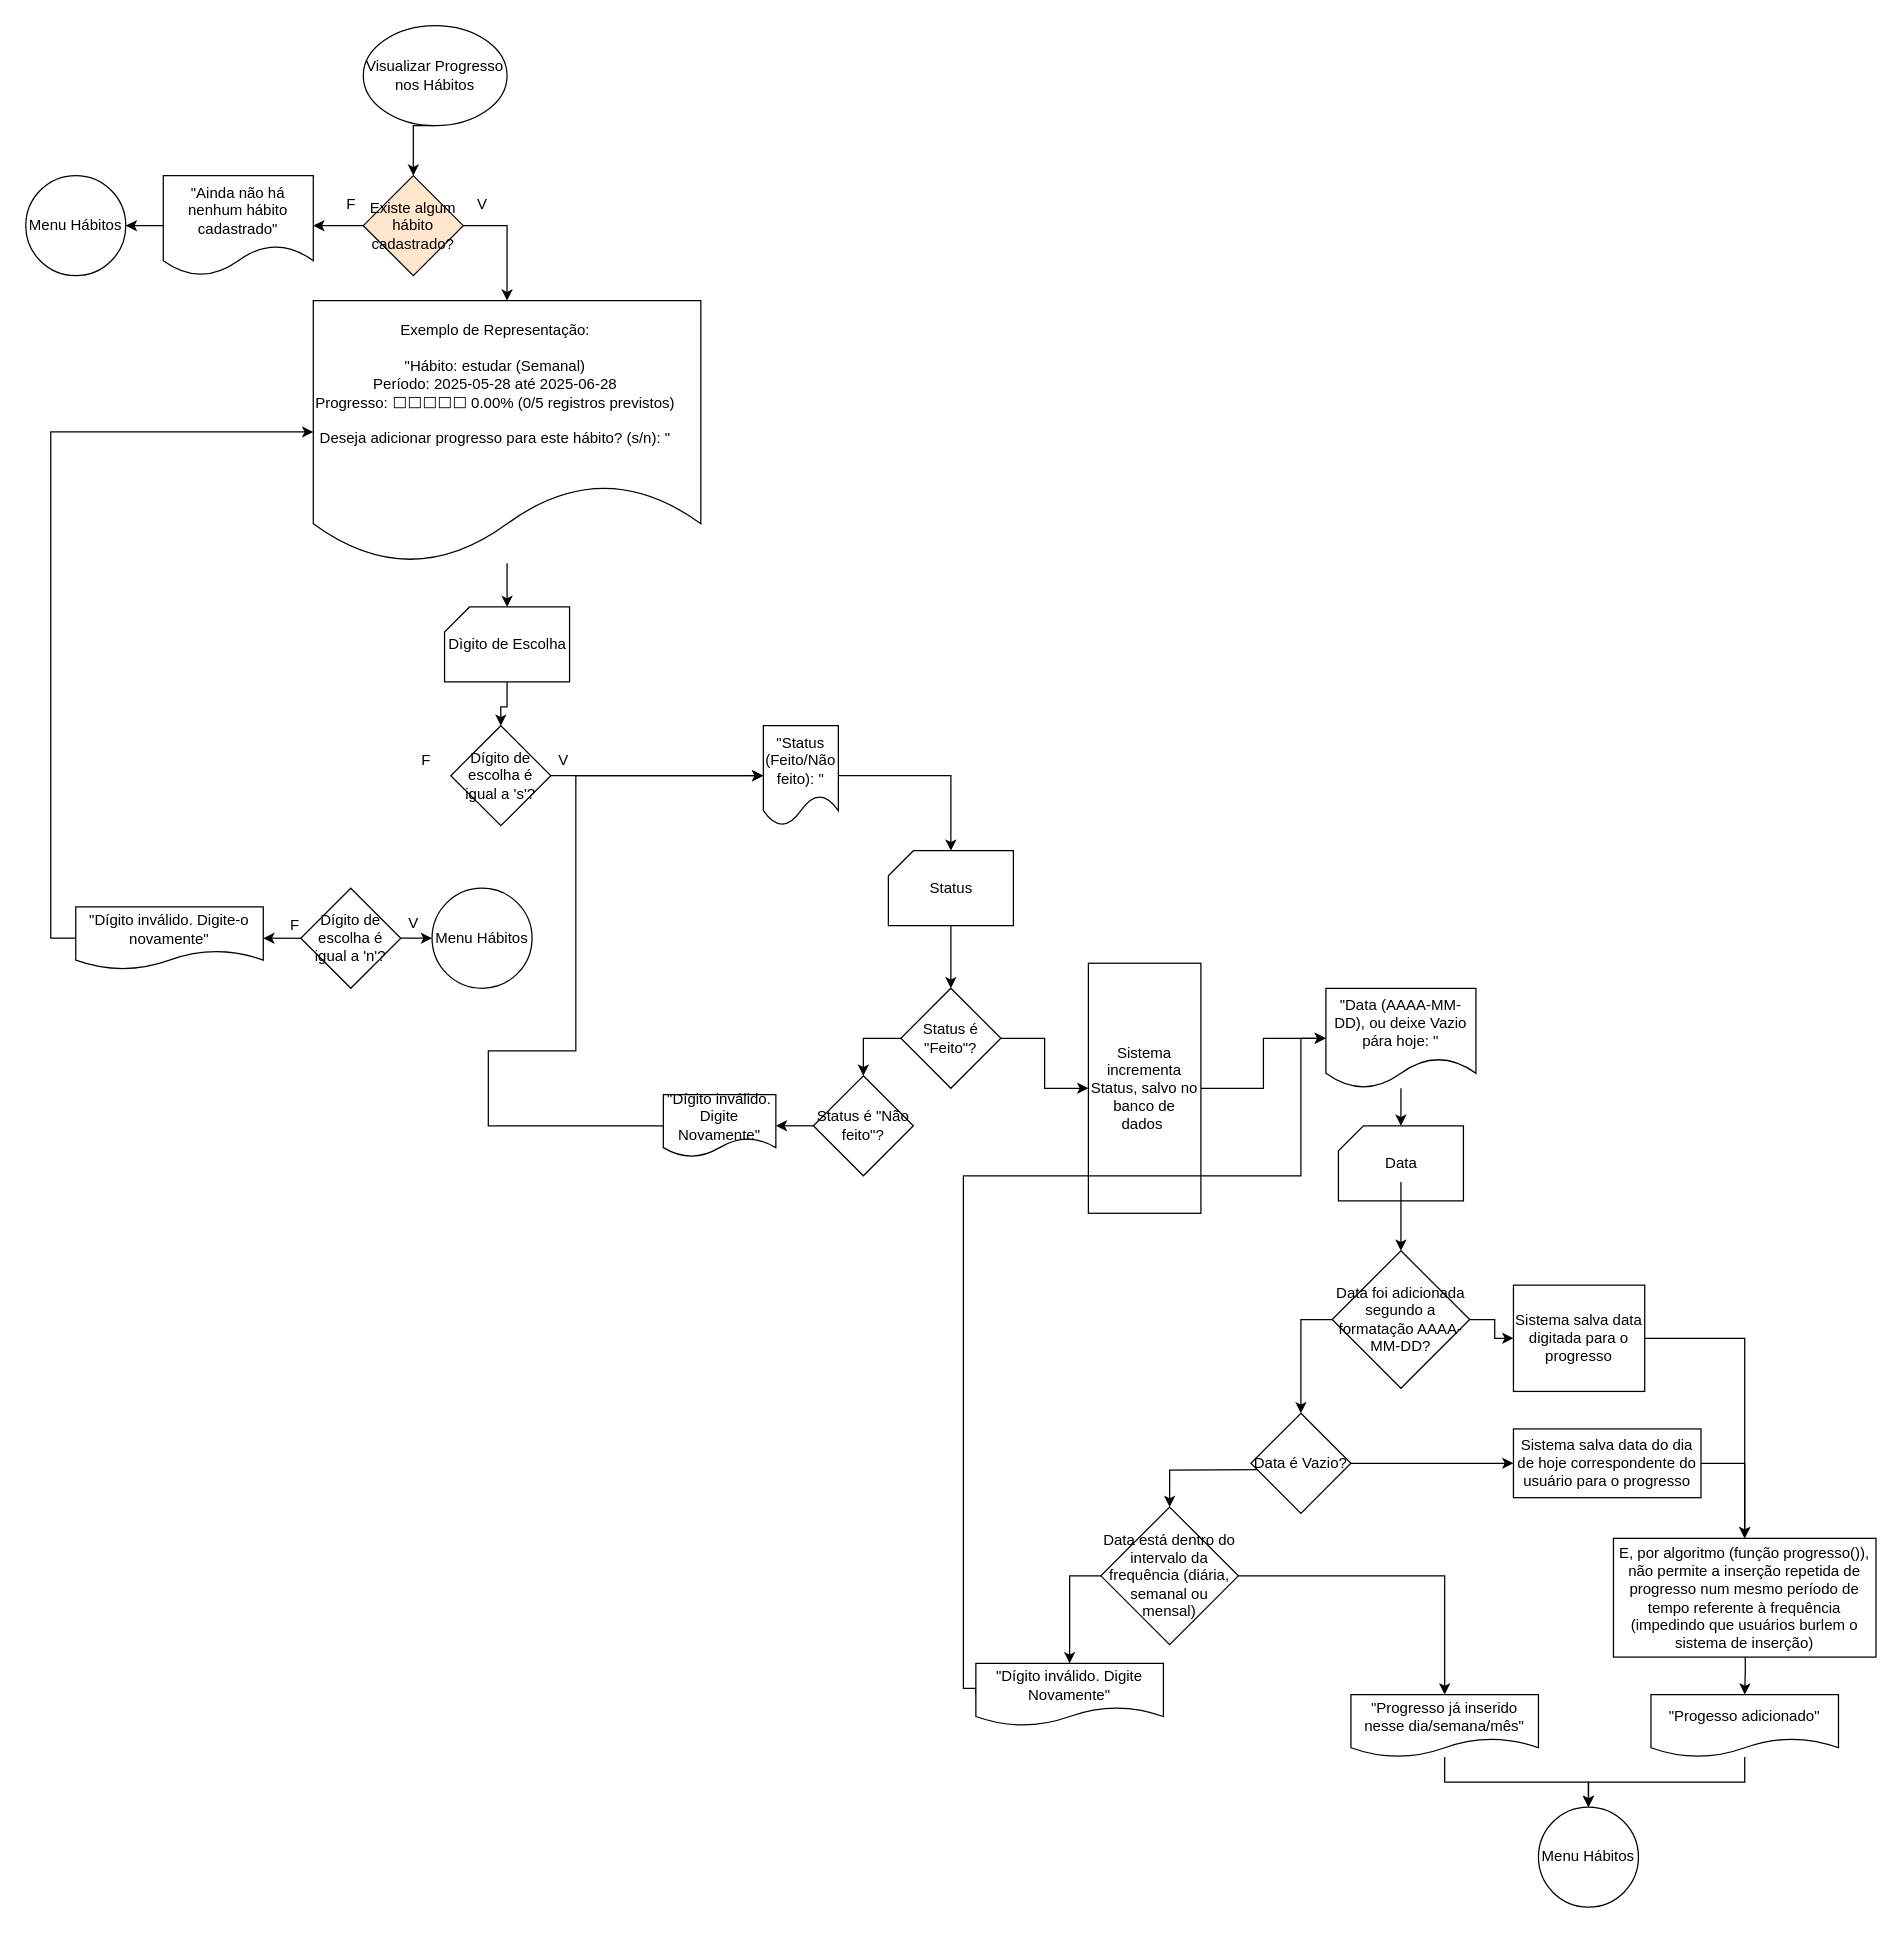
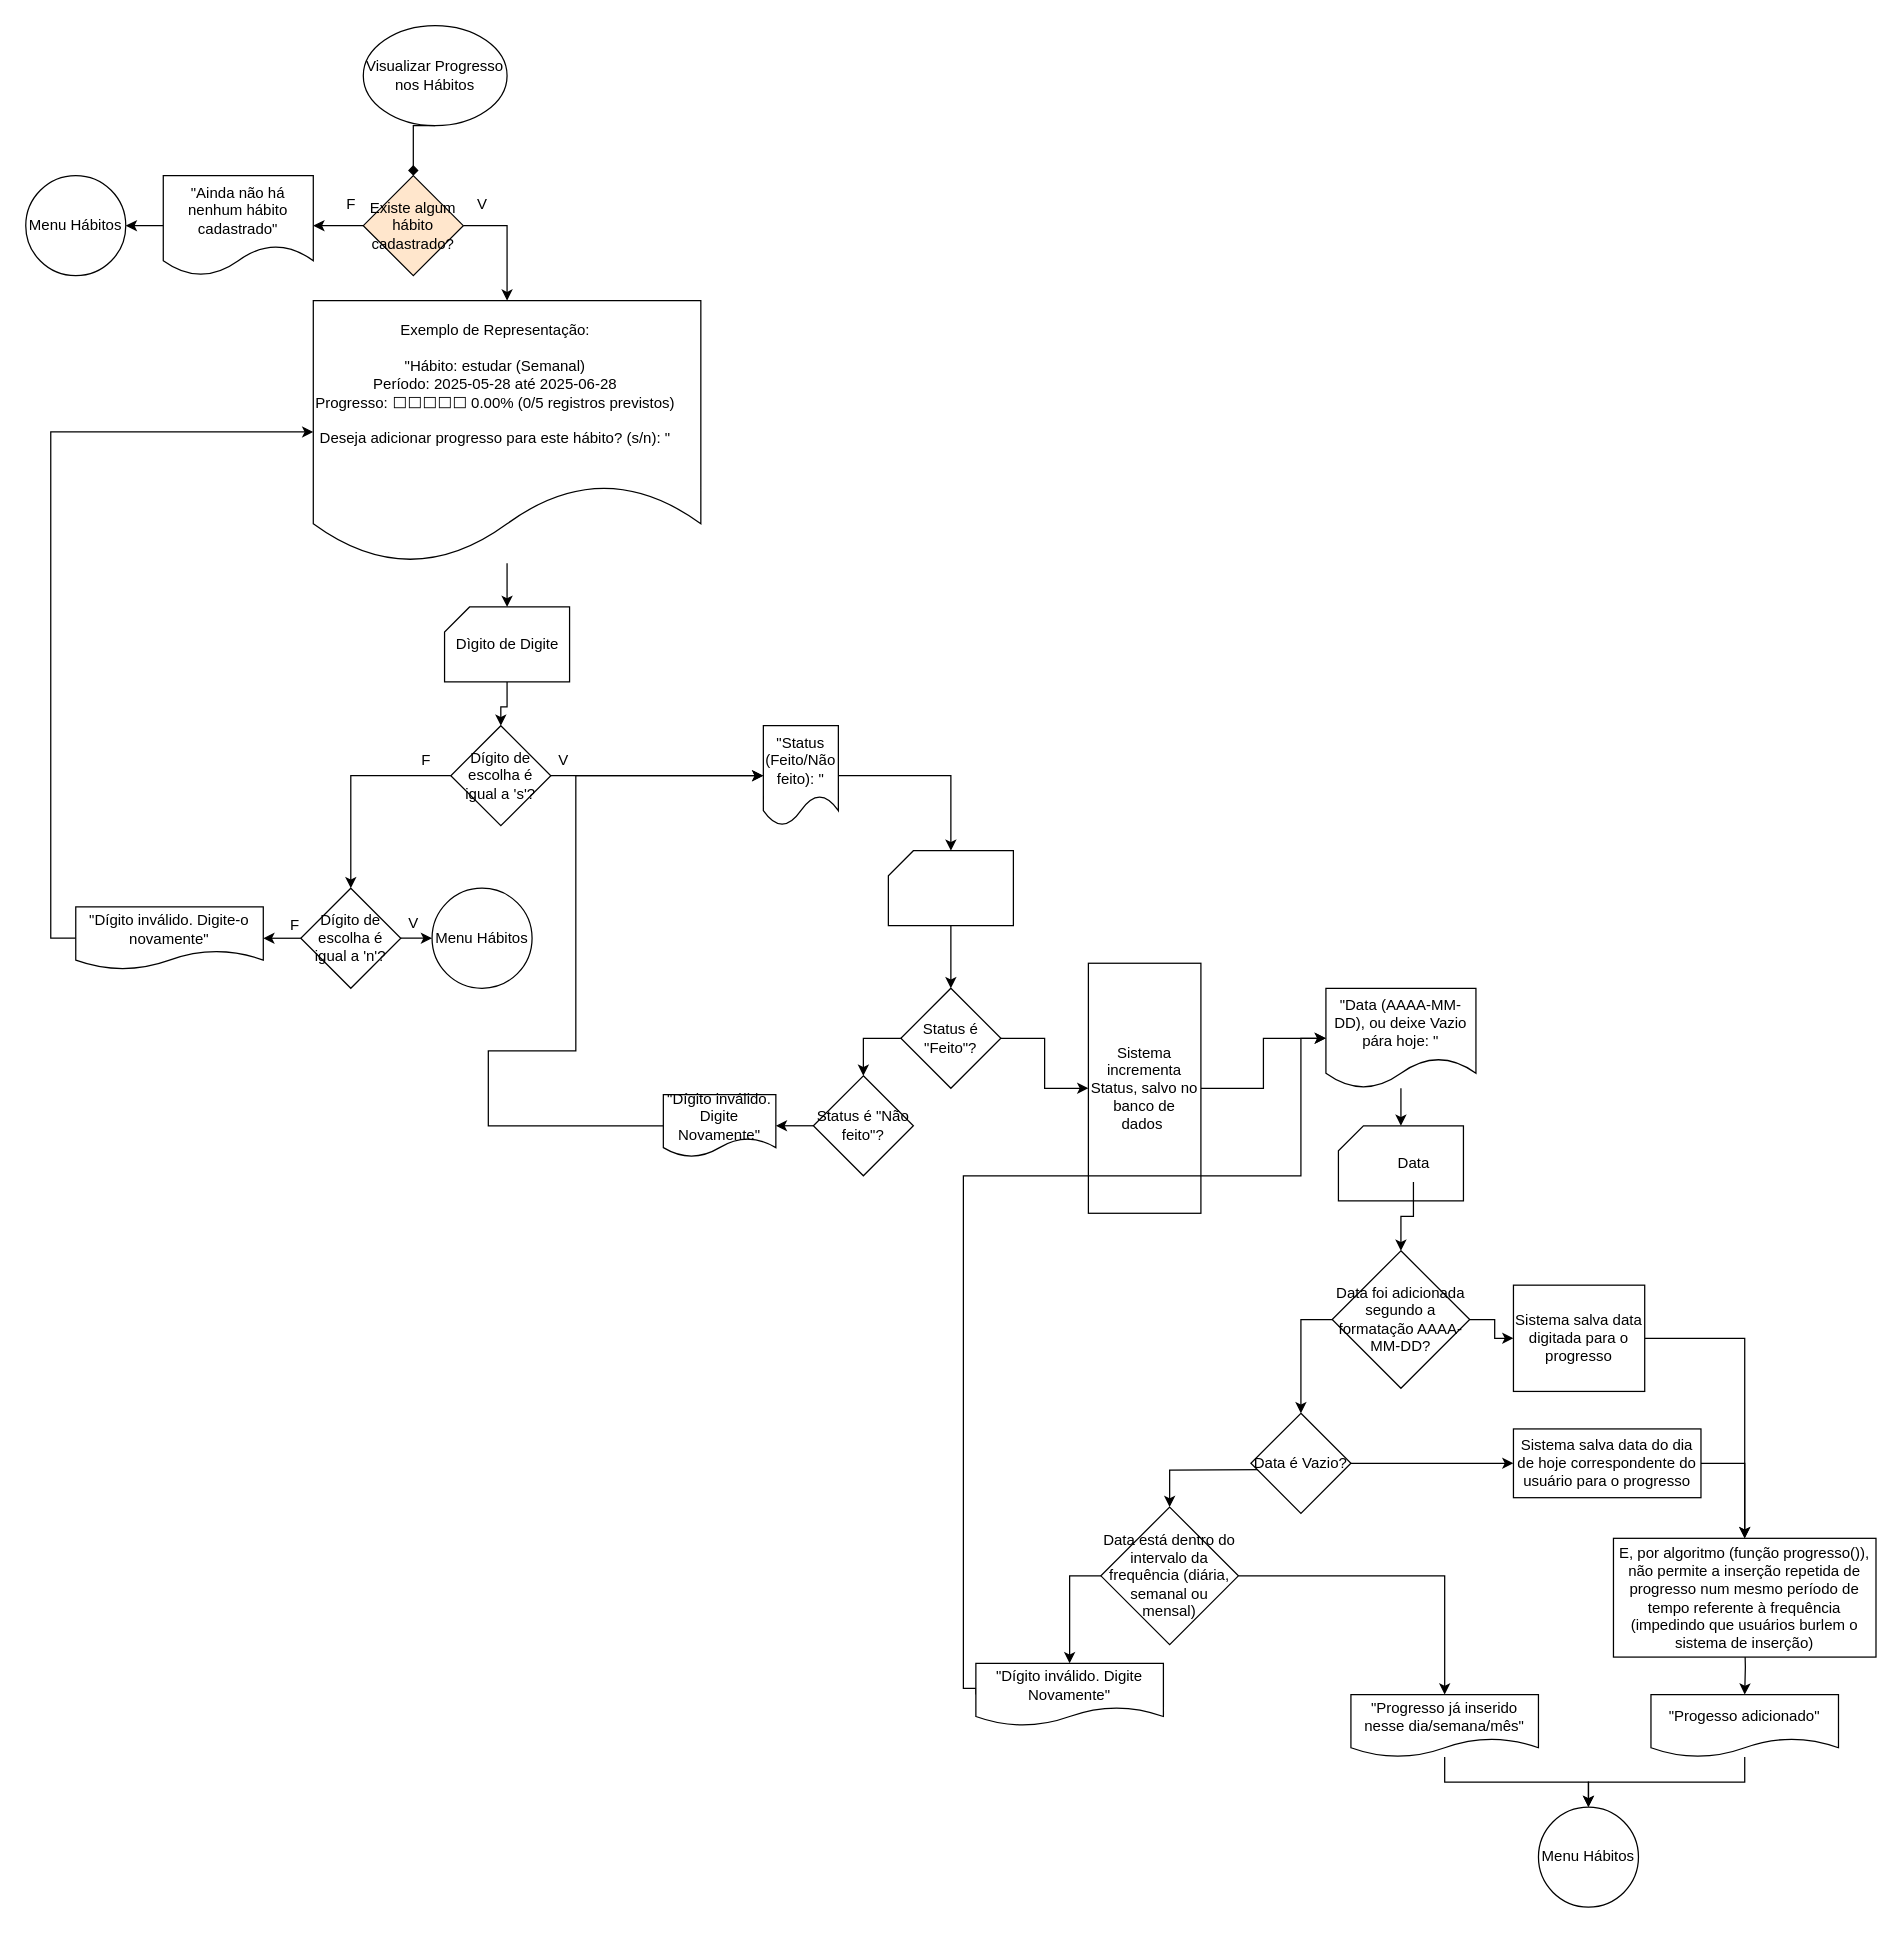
edge "Visualizar Progresso nos Hábitos" -> "Existe algum hábito cadastrado?": arrowhead classic -> diamond
node "Dìgito de Escolha": label "Dìgito de Escolha" -> "Dìgito de Digite"
edge "Dígito de escolha é igual a 's'?" -> "Dígito de escolha é igual a 'n'?": added
node "Status": removed
node "Data": moved (1401, 1163) -> (1413, 1163)
